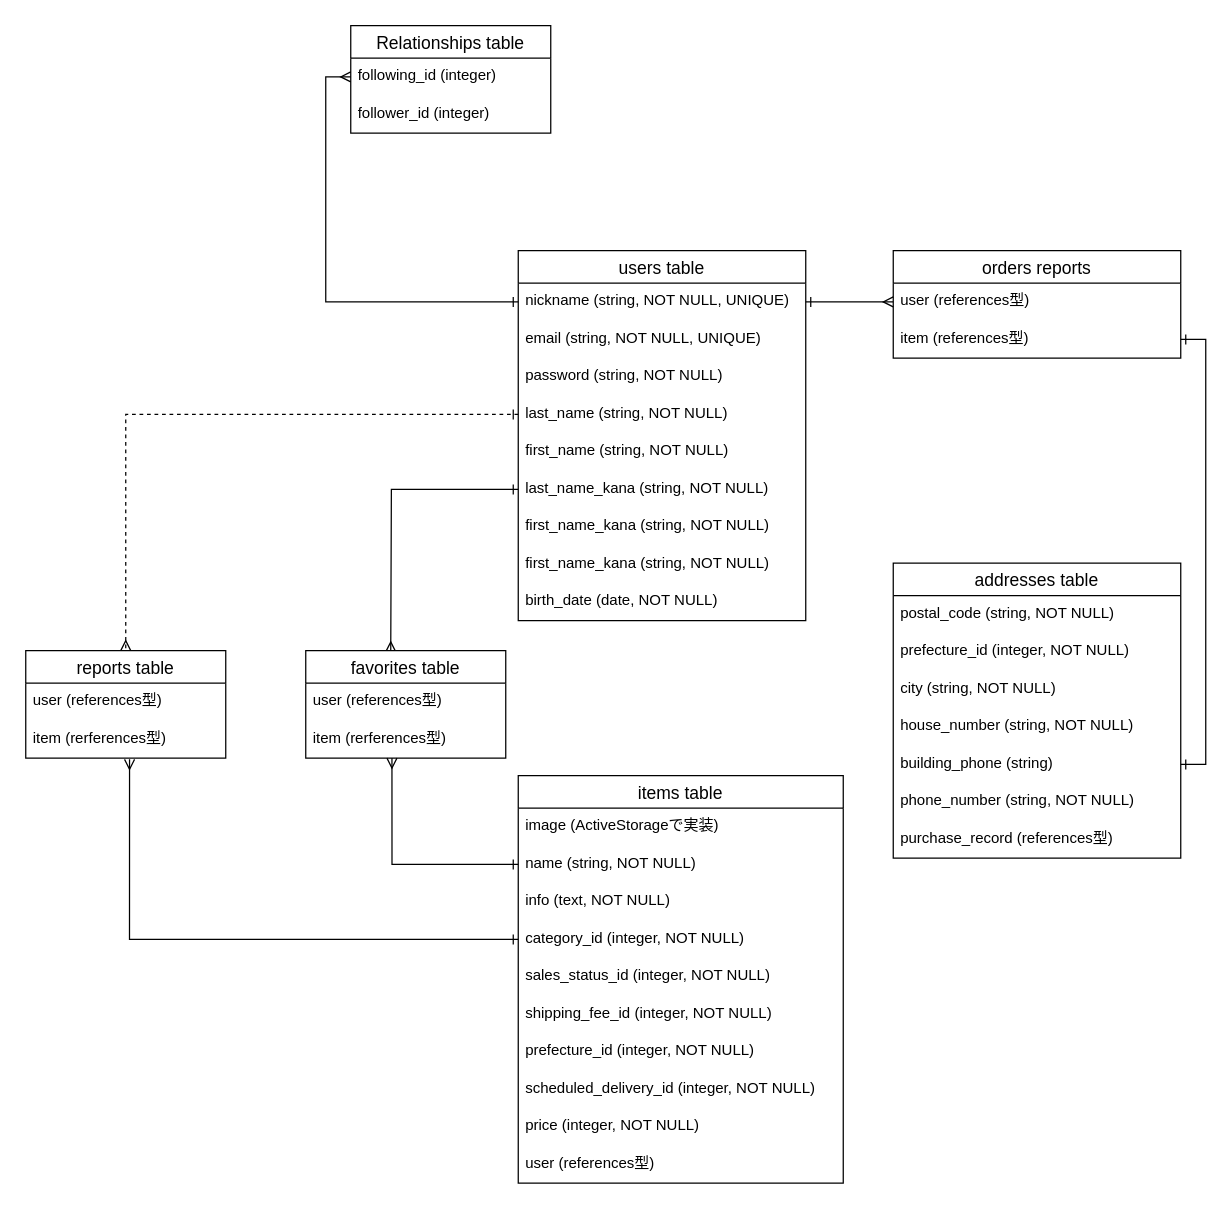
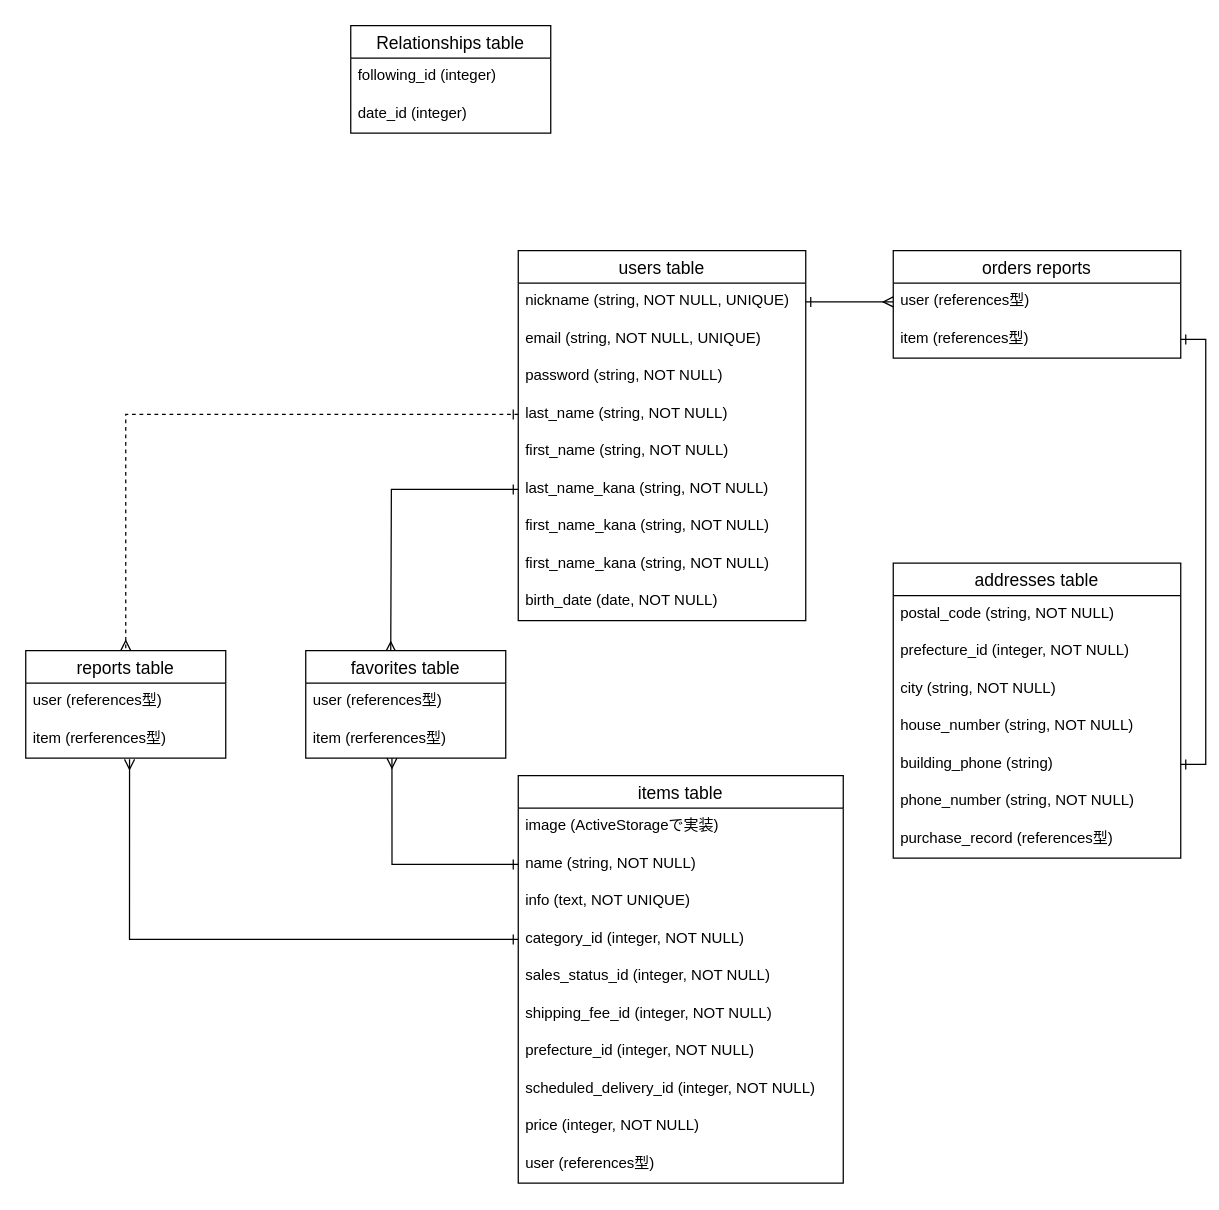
node "follower_id (integer)": label "follower_id (integer)" -> "date_id (integer)"
edge "following_id (integer)" -- "nickname (string, NOT NULL, UNIQUE)": removed
node "info (text, NOT NULL)": label "info (text, NOT NULL)" -> "info (text, NOT UNIQUE)"
